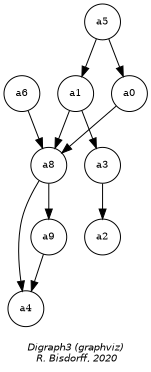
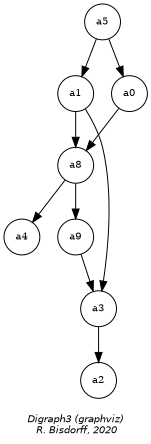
node "a6": removed
edge "a9" -> "a4": now "a9" -> "a3"
